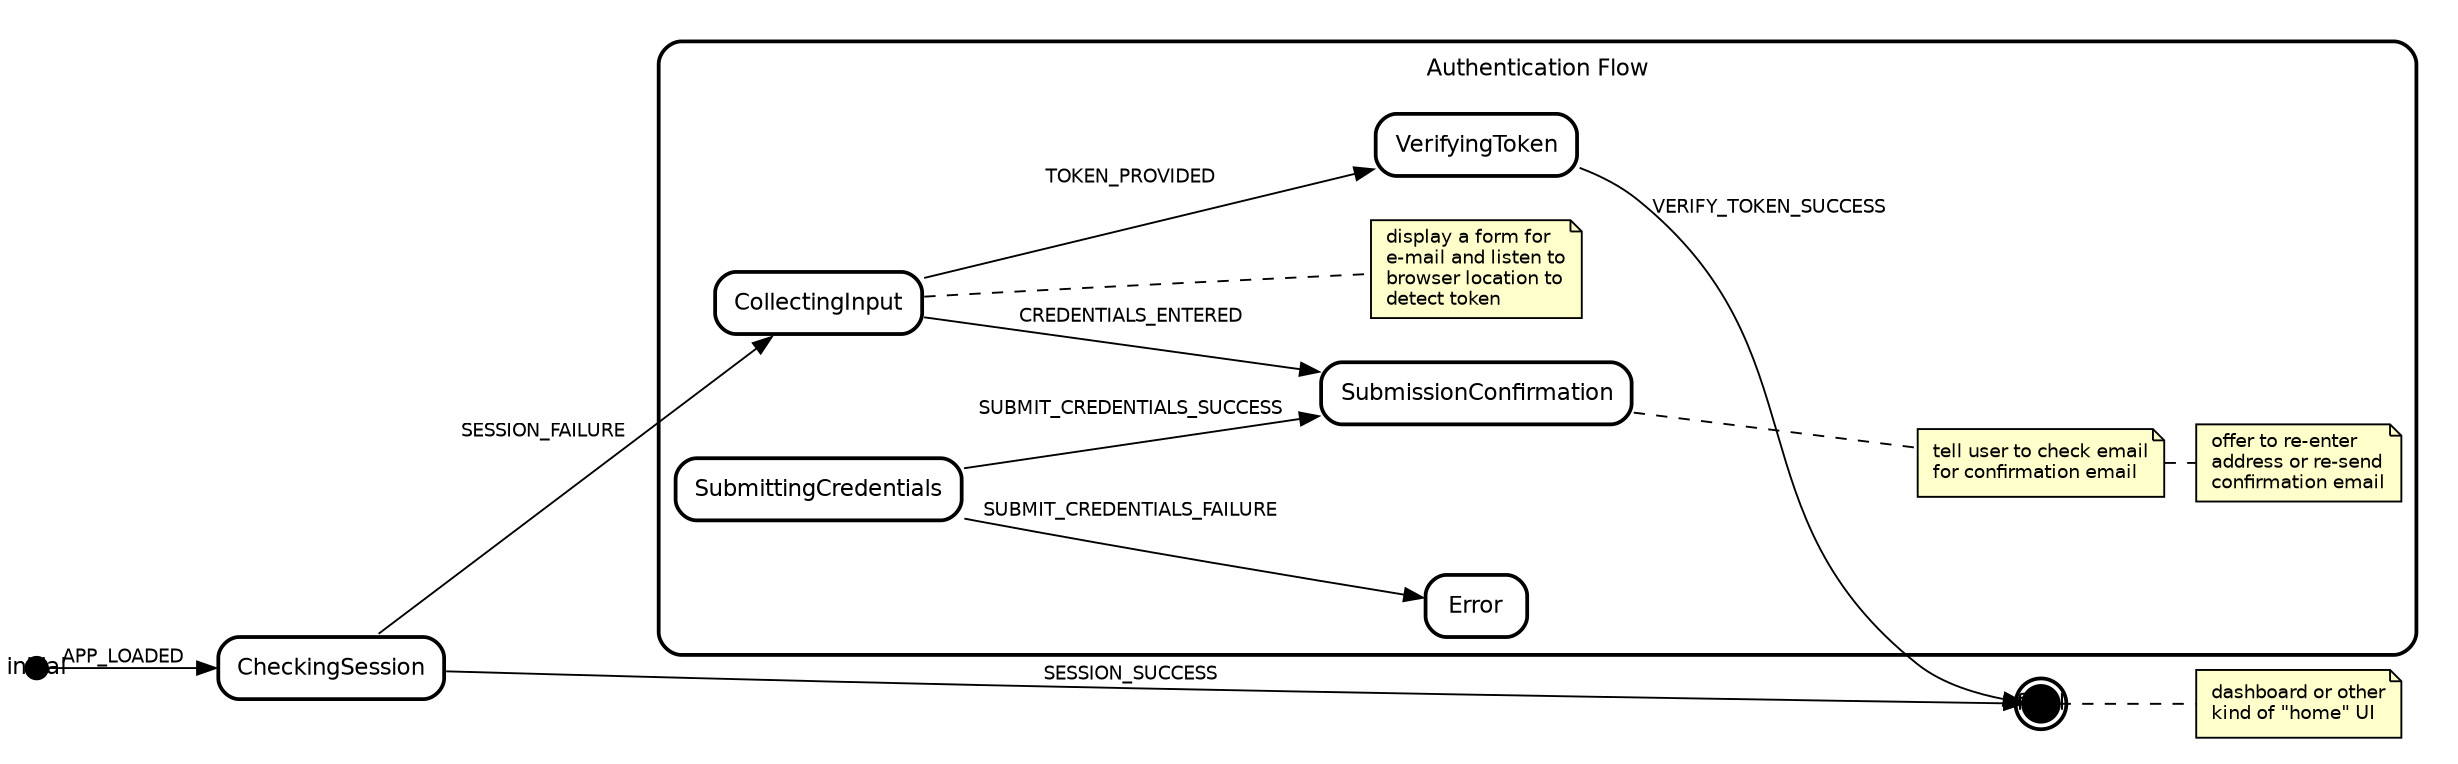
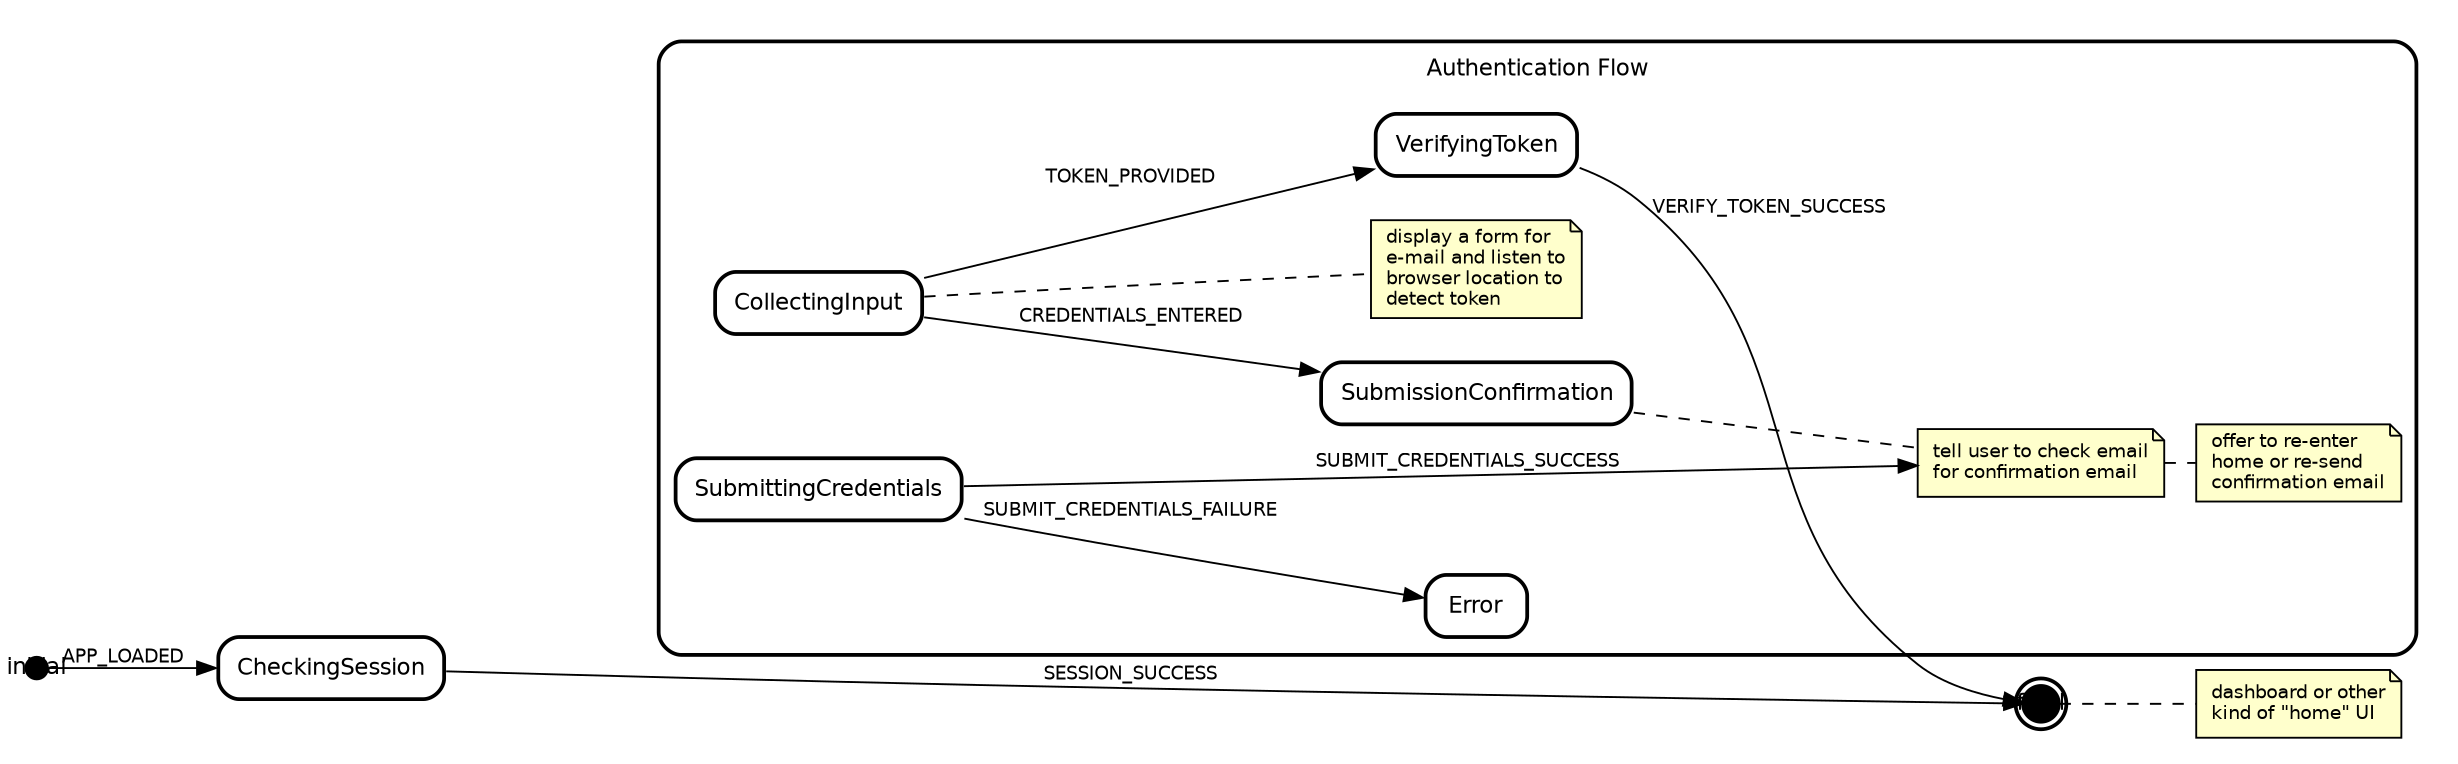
edge "SubmittingCredentials" -> "SubmissionConfirmation": now "SubmittingCredentials" -> "tell user to check email for confirmation email"
node "offer to re-enter address or re-send confirmation email": label "offer to re-enter address or re-send confirmation email" -> "offer to re-enter home or re-send confirmation email"
edge "CheckingSession" -> "CollectingInput": removed, label "SESSION_FAILURE"
